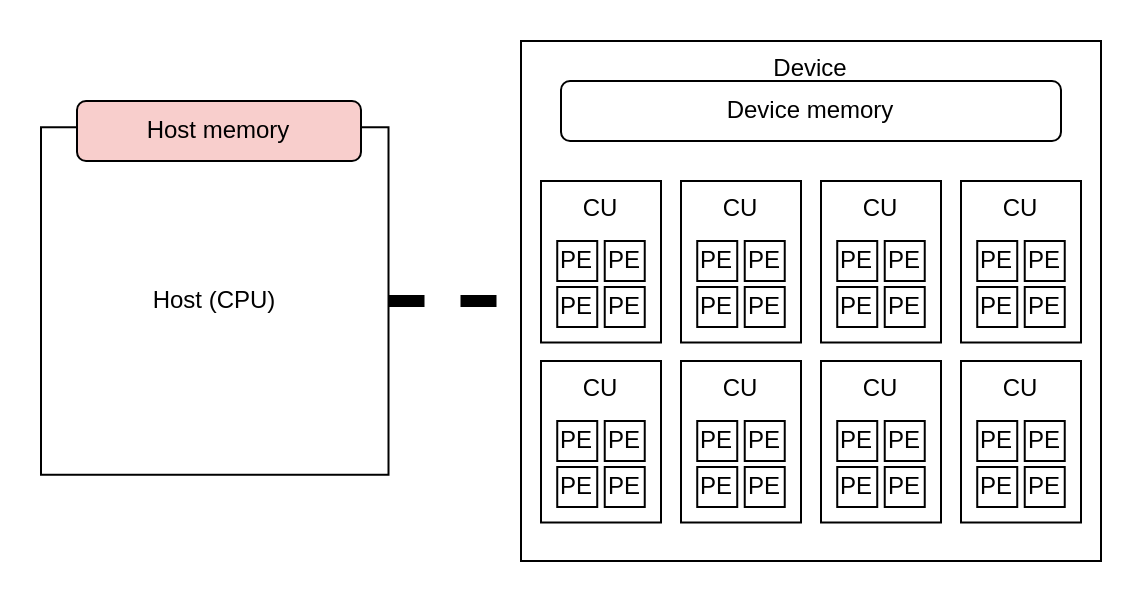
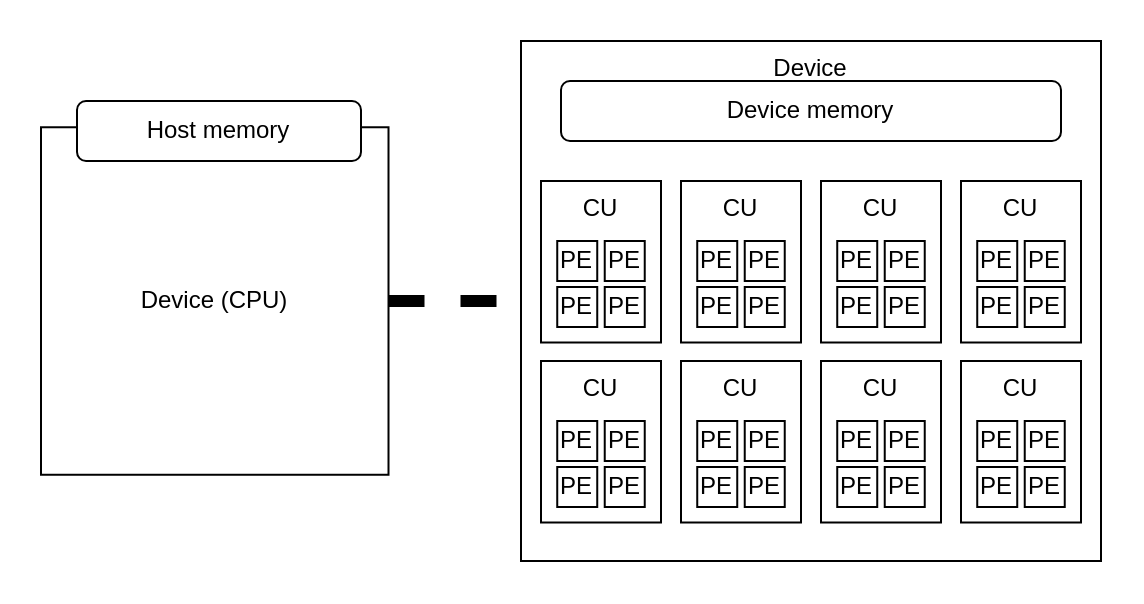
node "Host memory": fillcolor #f8cecc -> #ffffff
node "Host (CPU)": label "Host (CPU)" -> "Device (CPU)"
